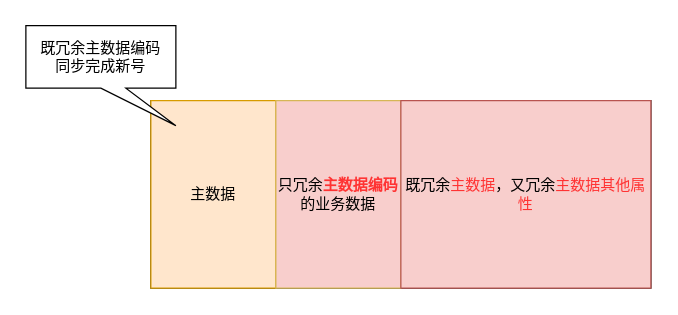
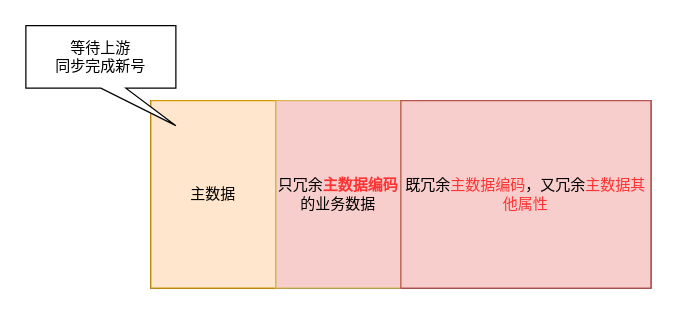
node "既冗余主数据编码 同步完成新号": label "既冗余主数据编码 同步完成新号" -> "等待上游 同步完成新号"
node "既冗余主数据，又冗余主数据其他属性": label "既冗余主数据，又冗余主数据其他属性" -> "既冗余主数据编码，又冗余主数据其他属性"
